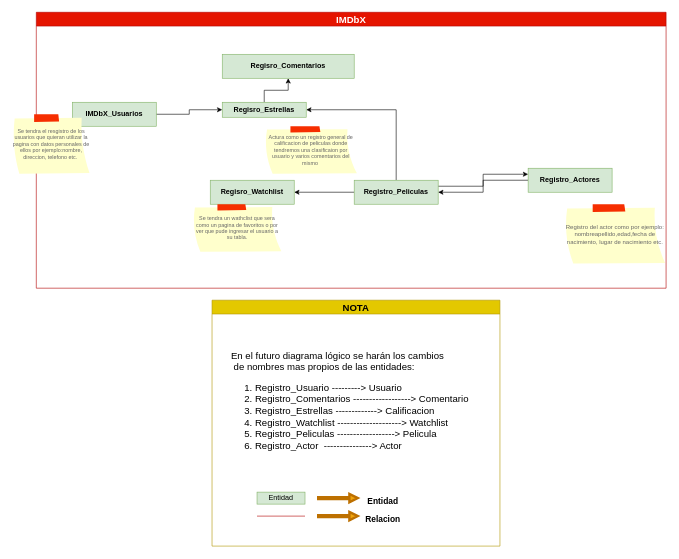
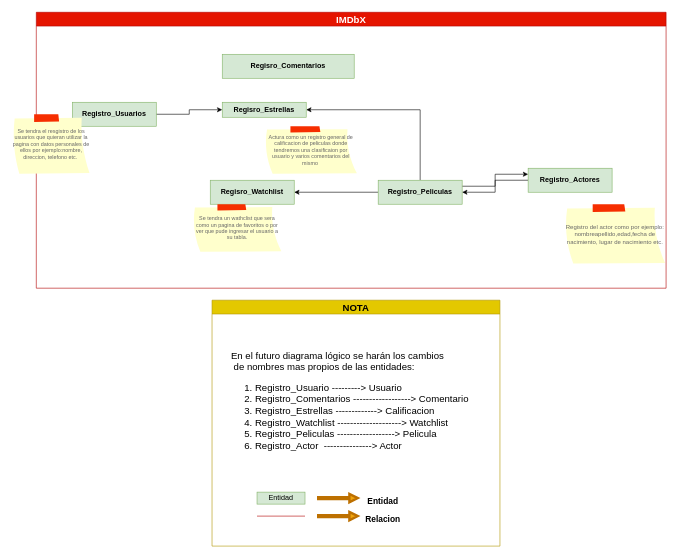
edge "Regisro_Estrellas" -> "Regisro_Comentarios": removed
node "IMDbX_Usuarios": label "IMDbX_Usuarios" -> "Registro_Usuarios"
node "Registro_Peliculas": moved (396, 192) -> (420, 192)
